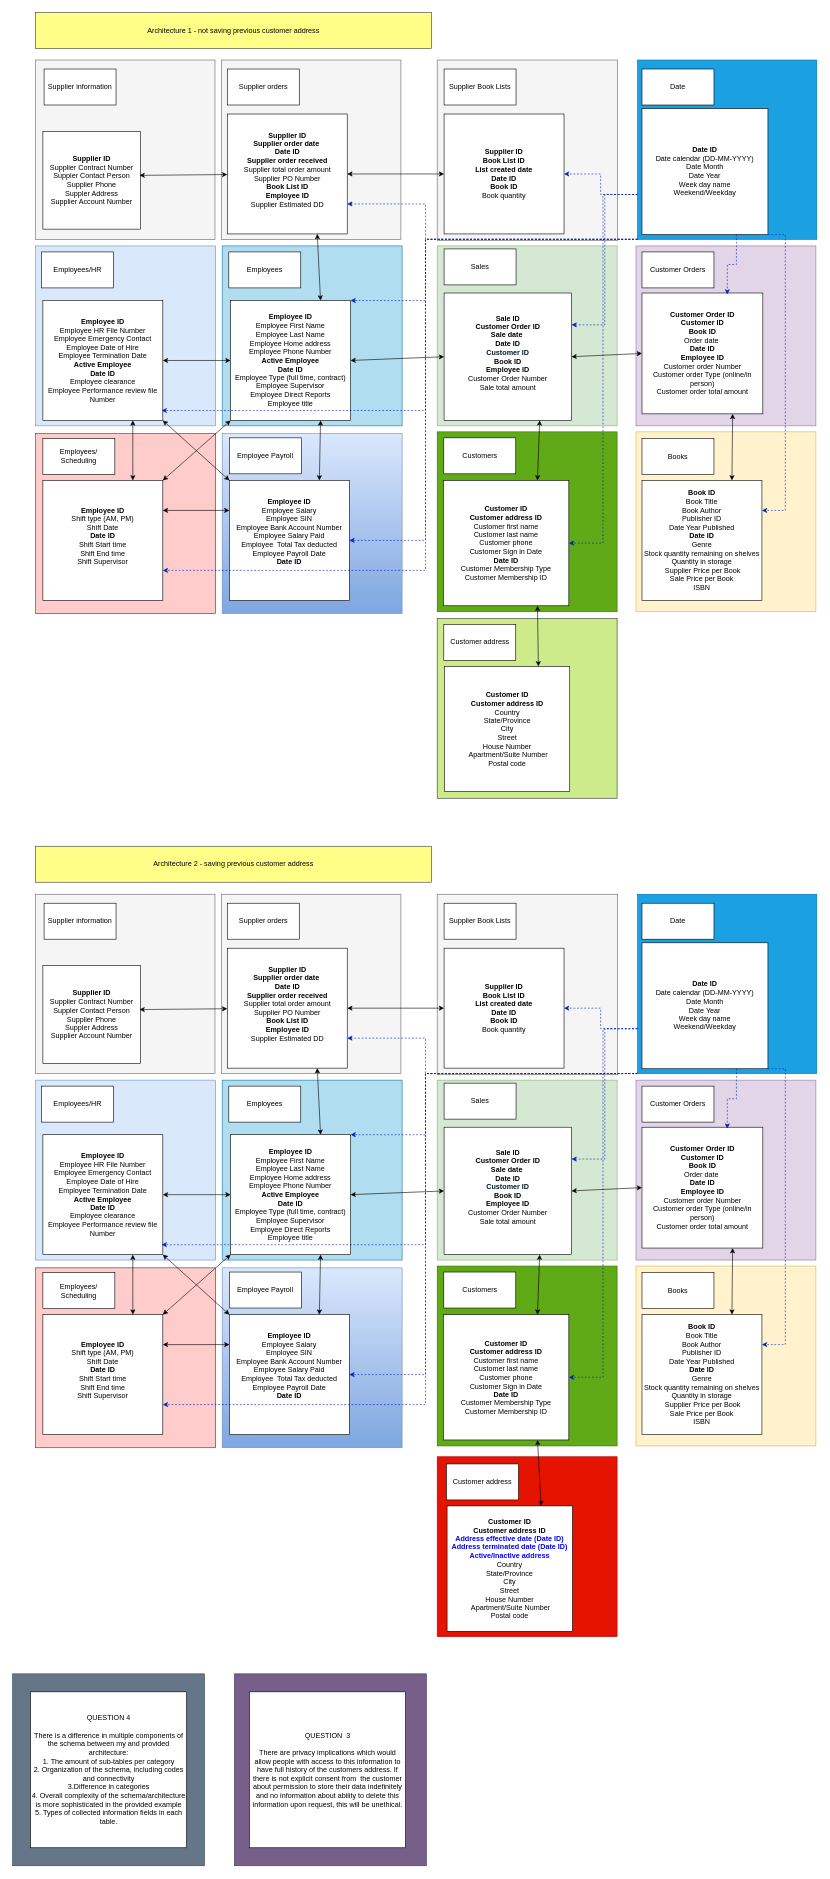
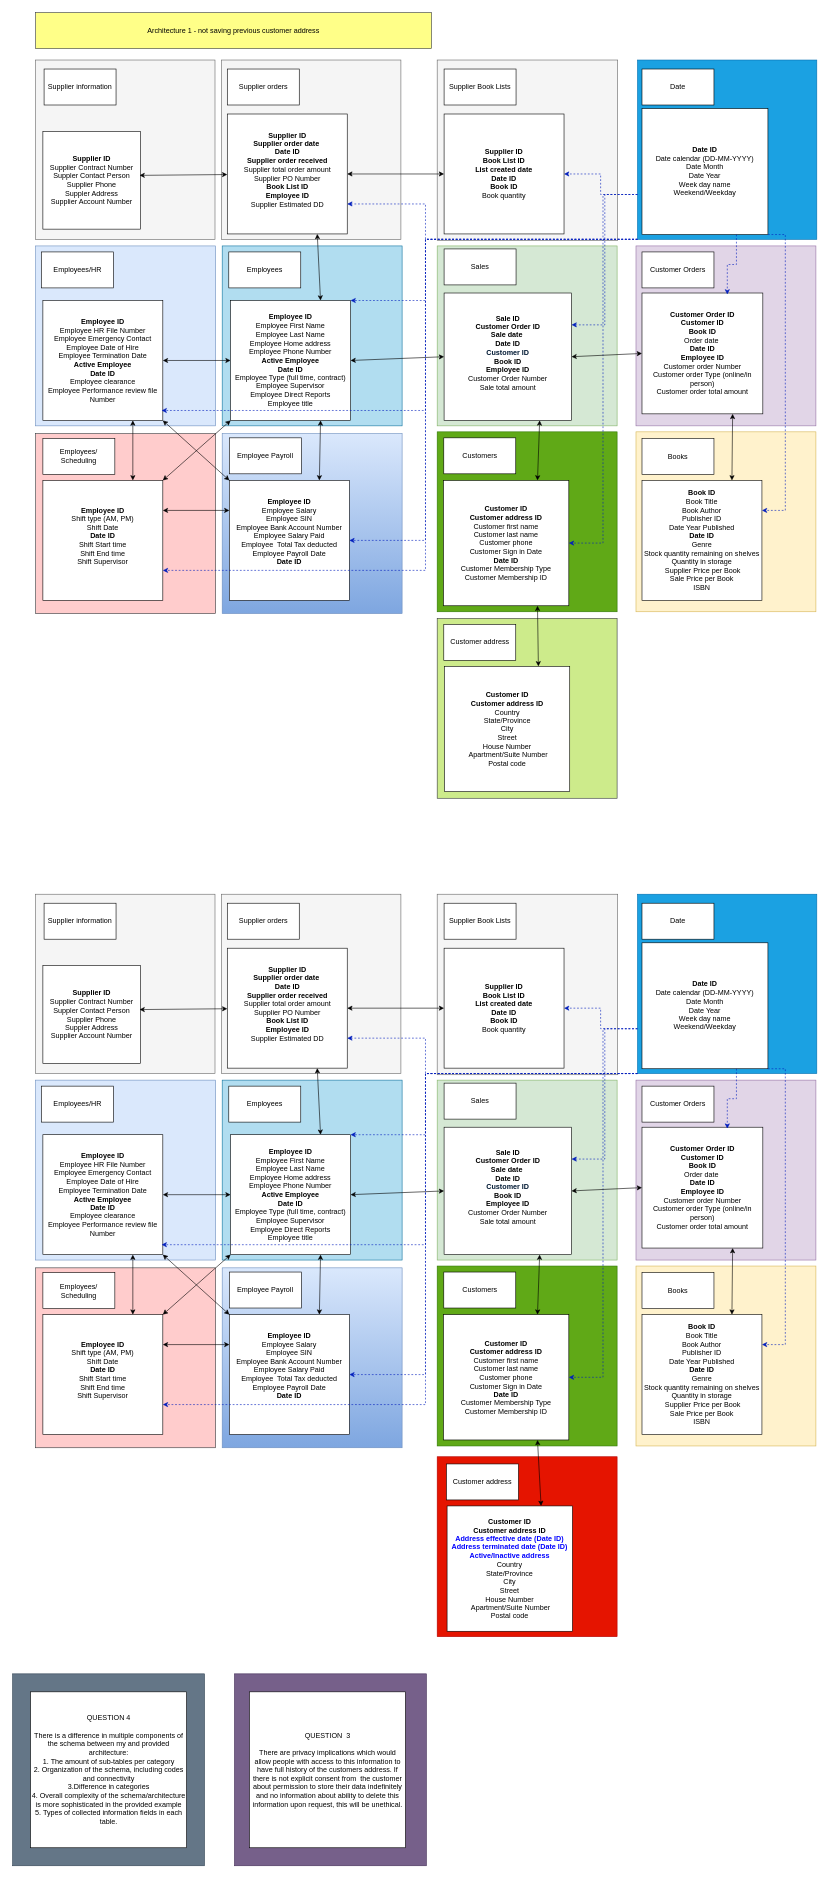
node "Architecture 2 - saving previous customer address": removed
